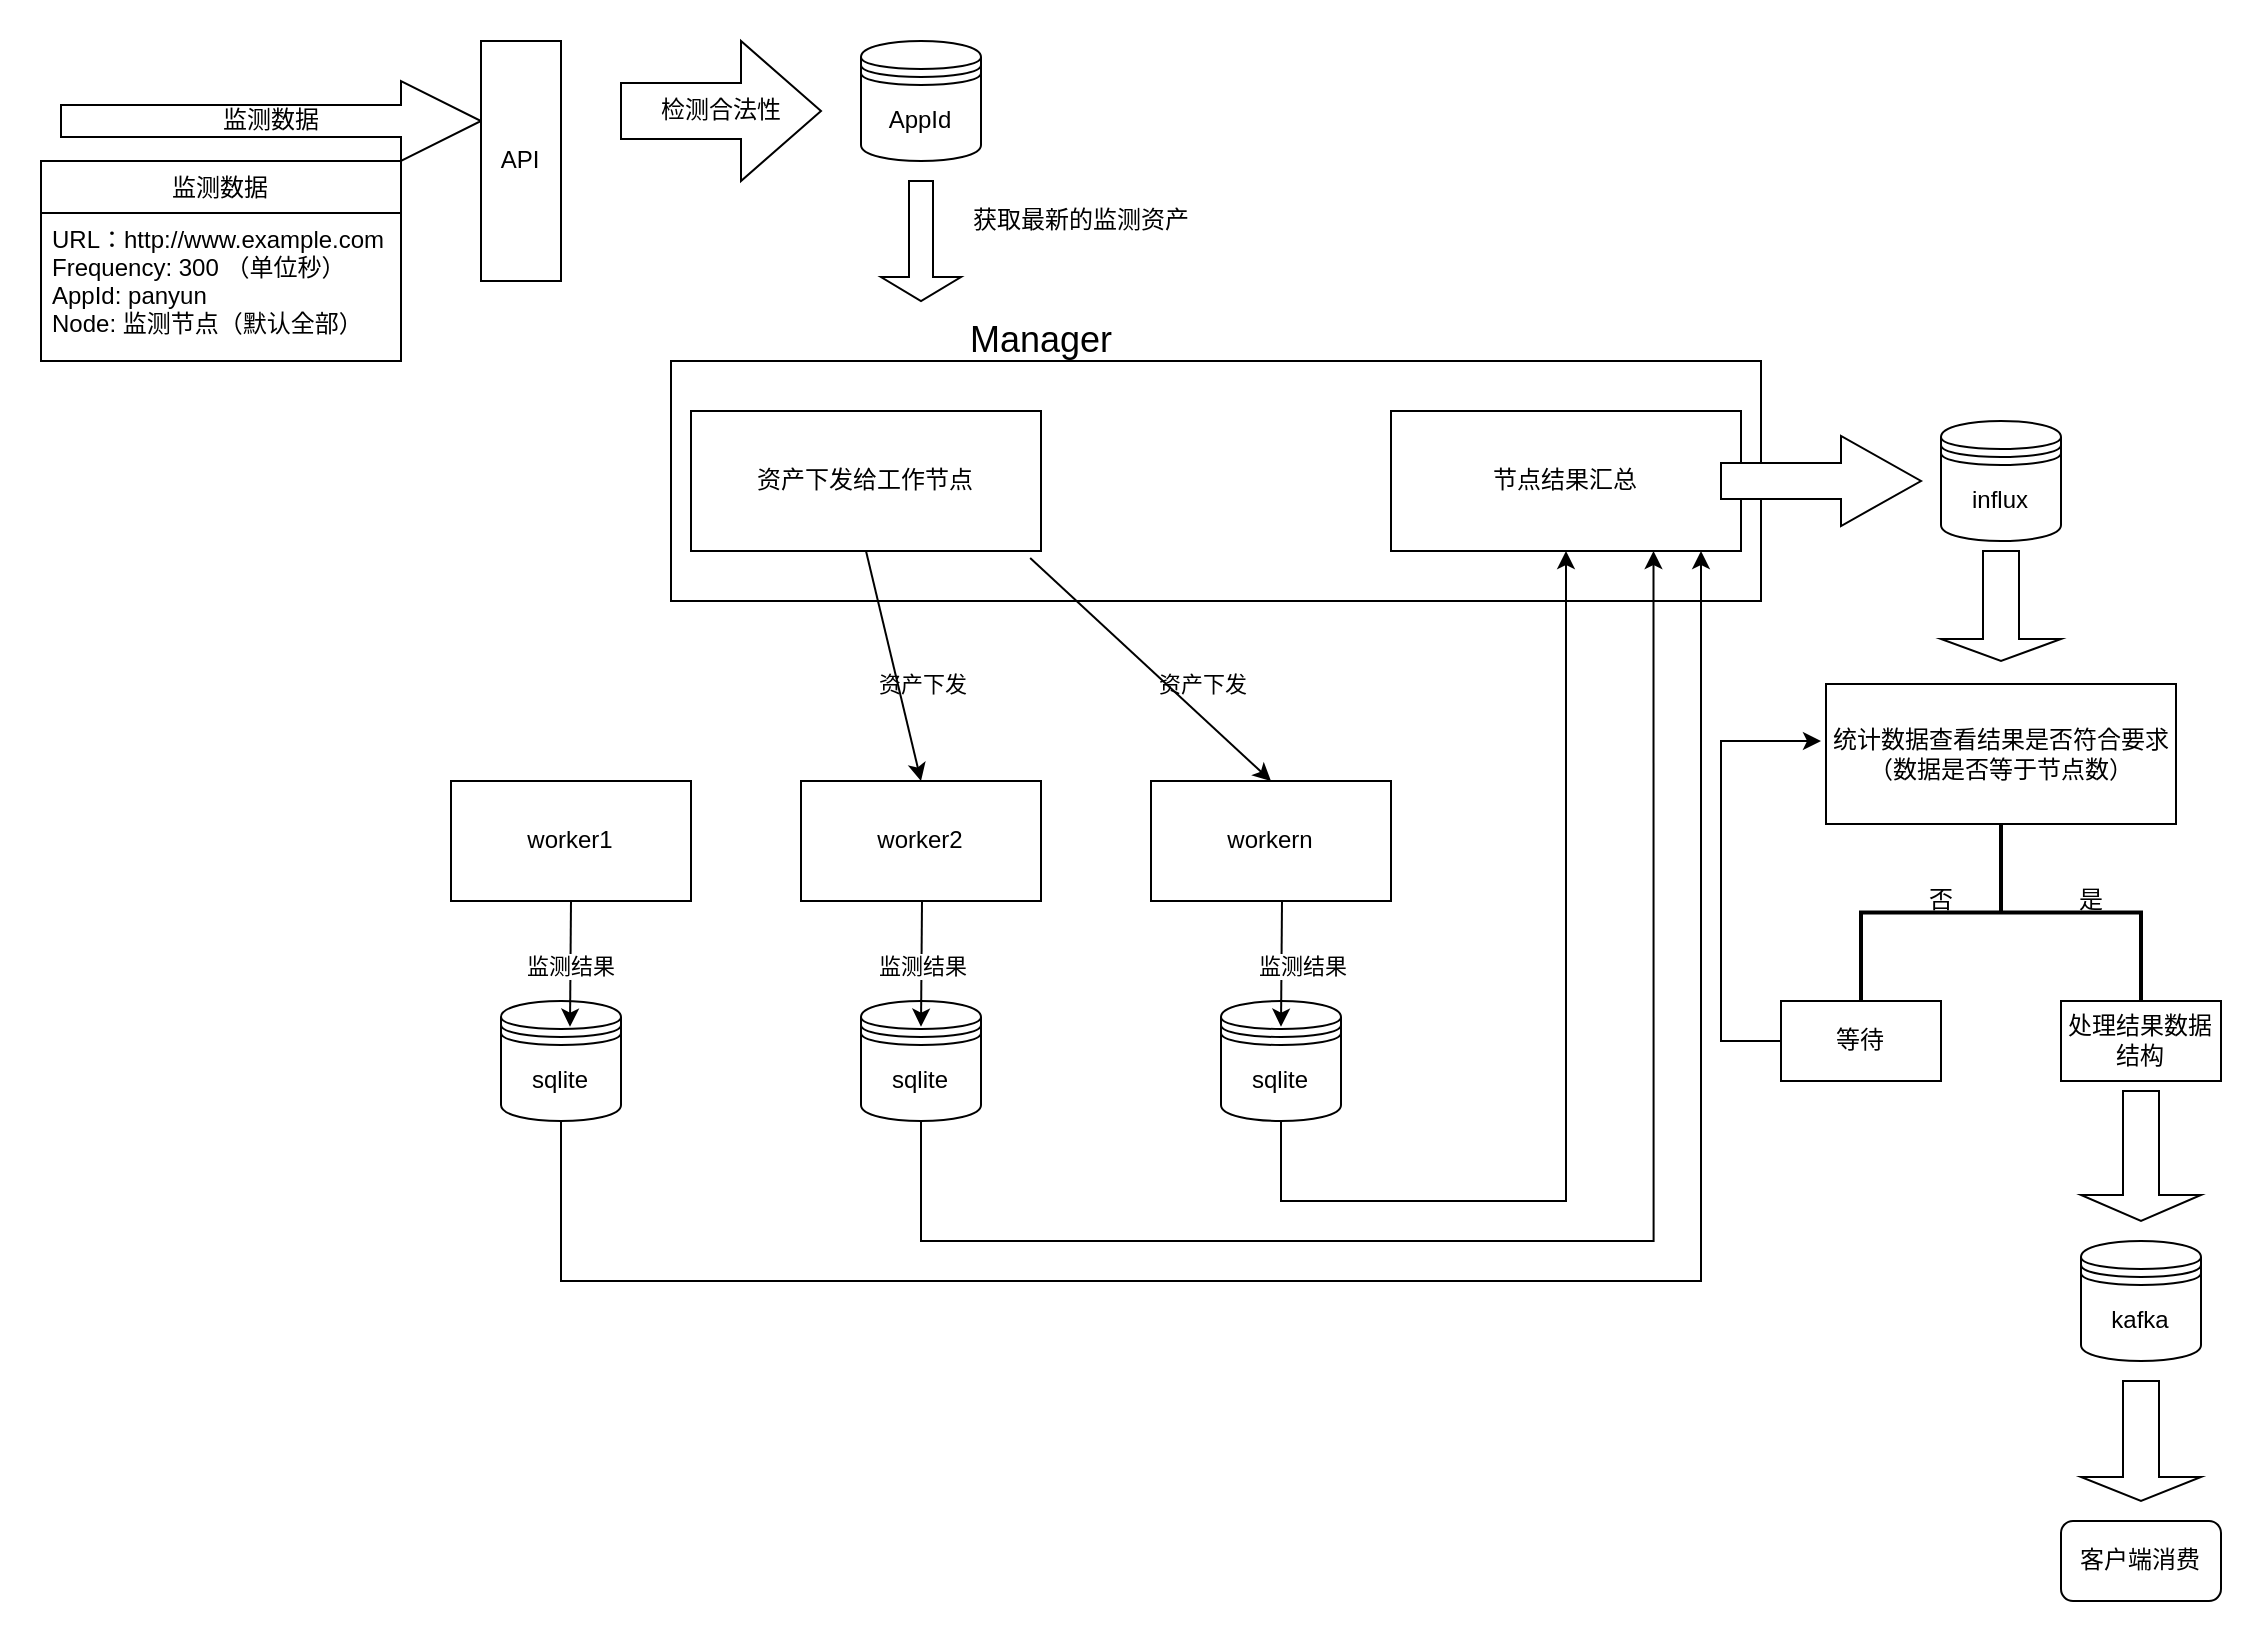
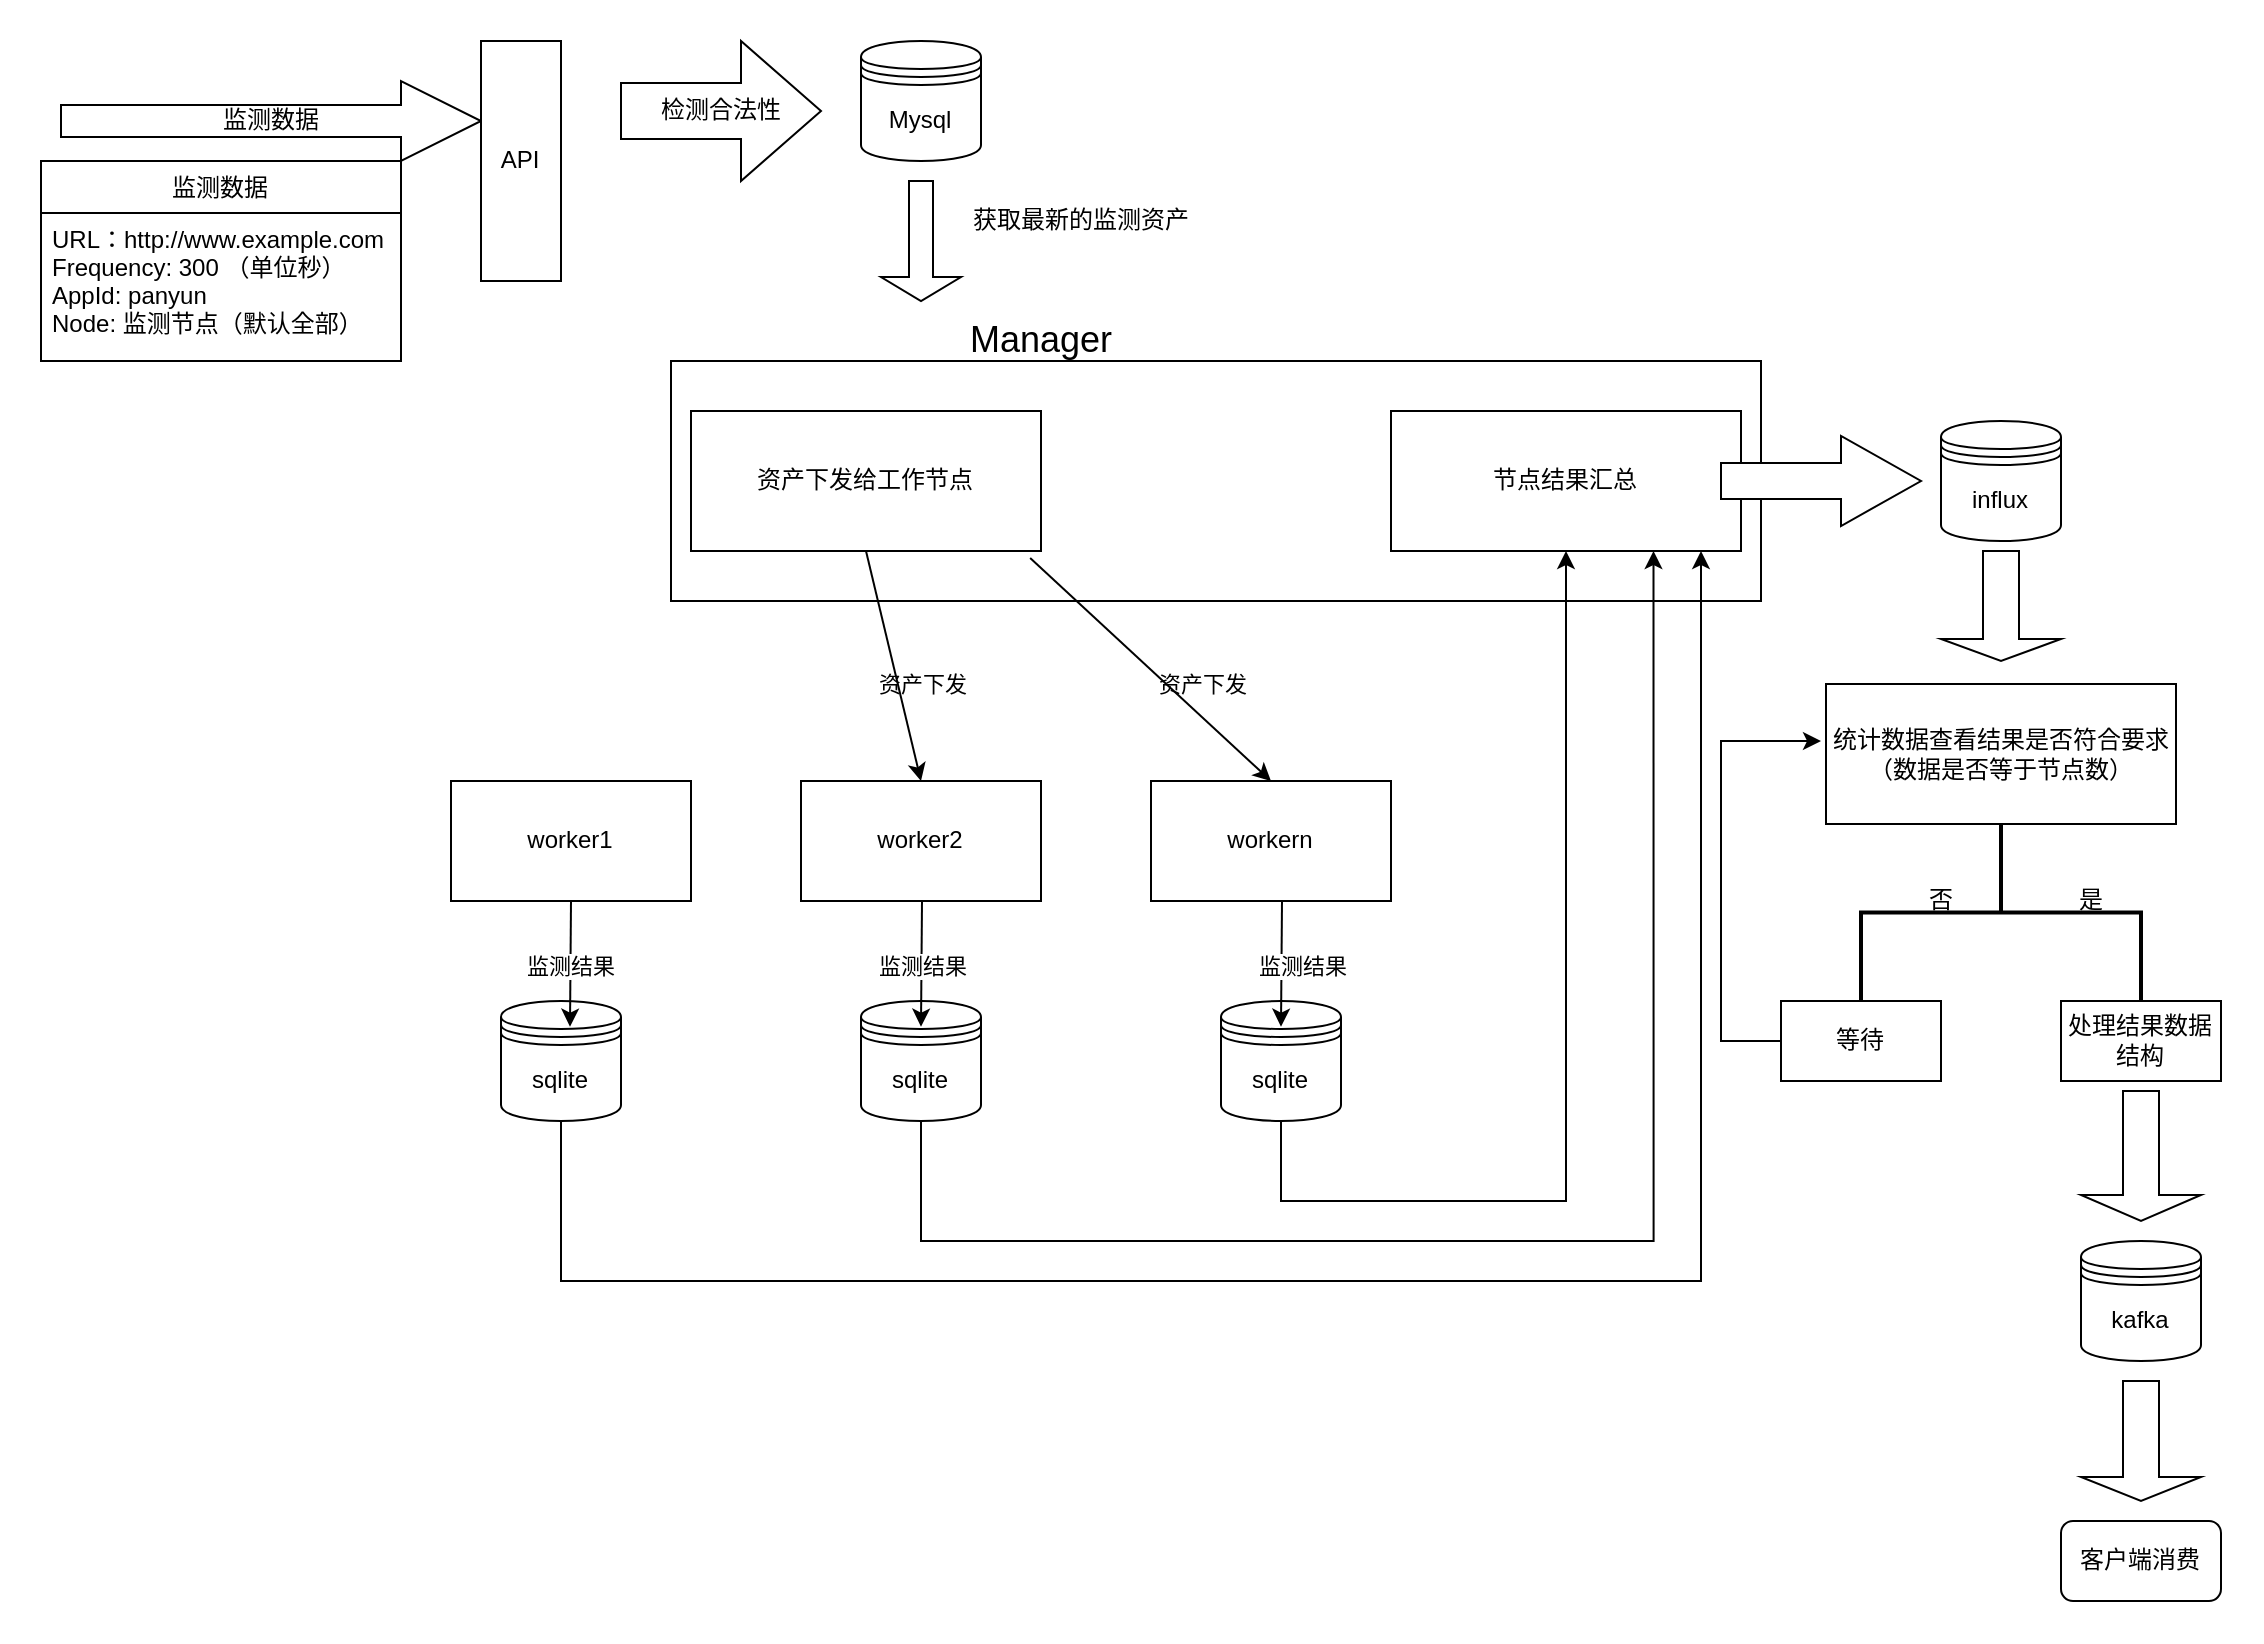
node "AppId": label "AppId" -> "Mysql"
